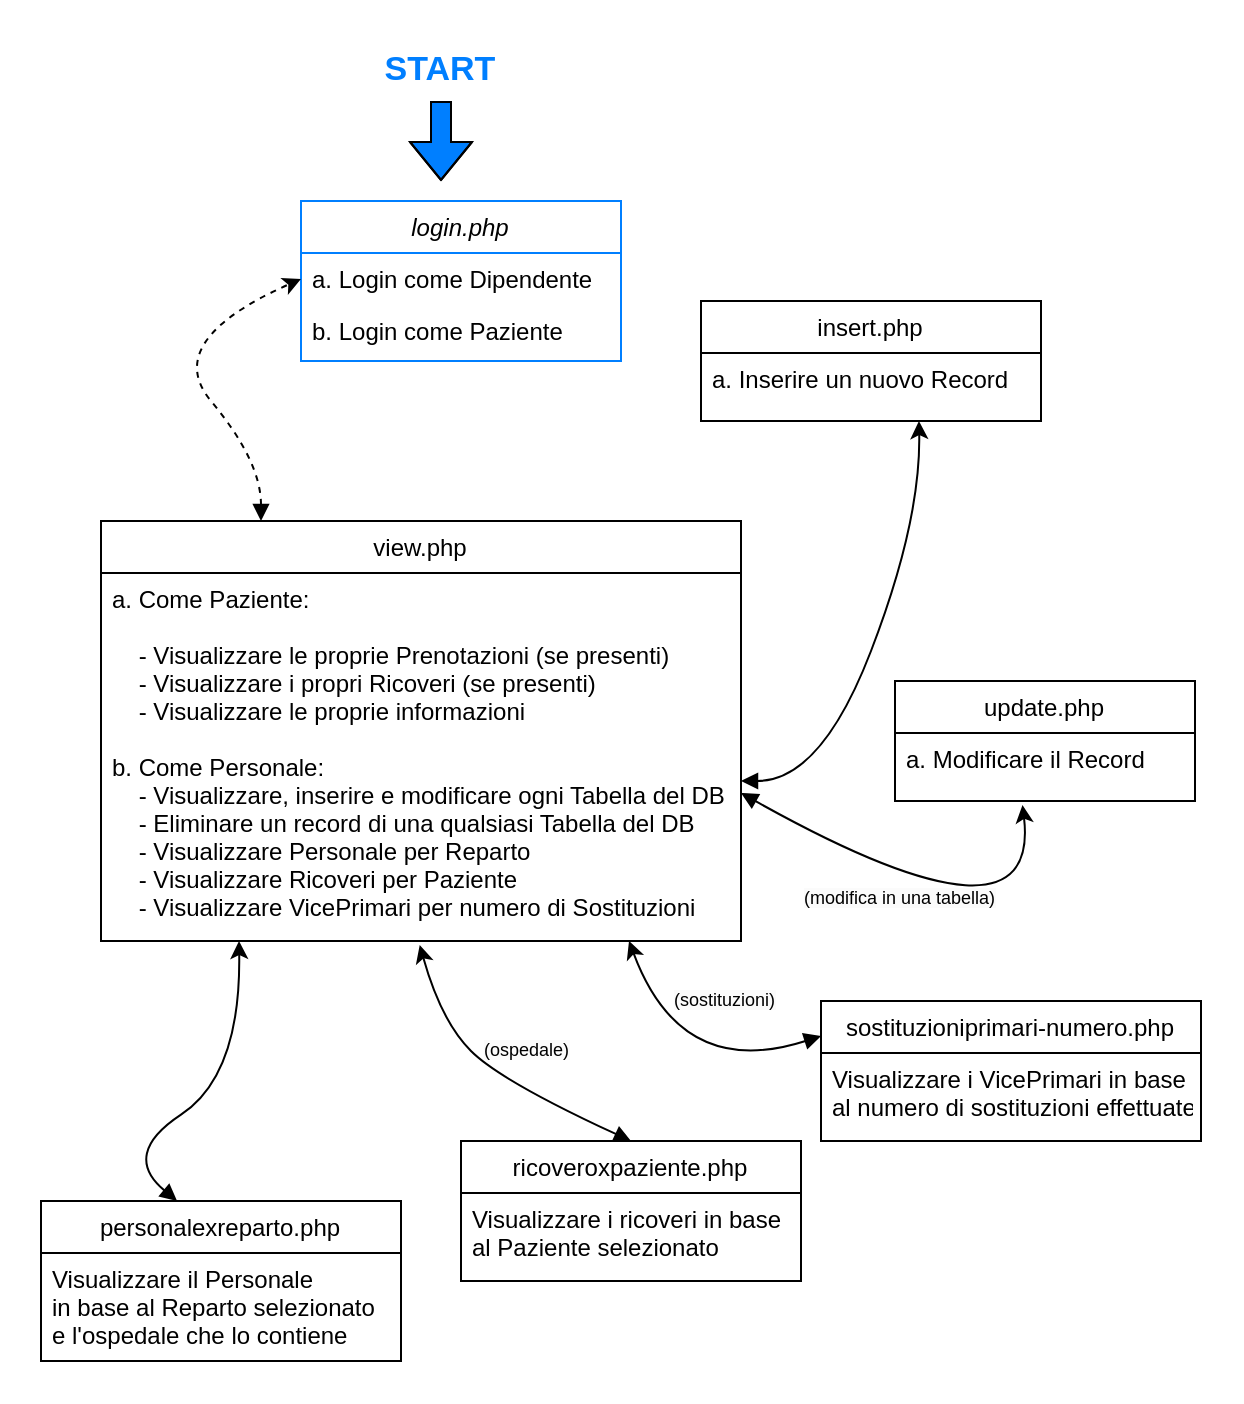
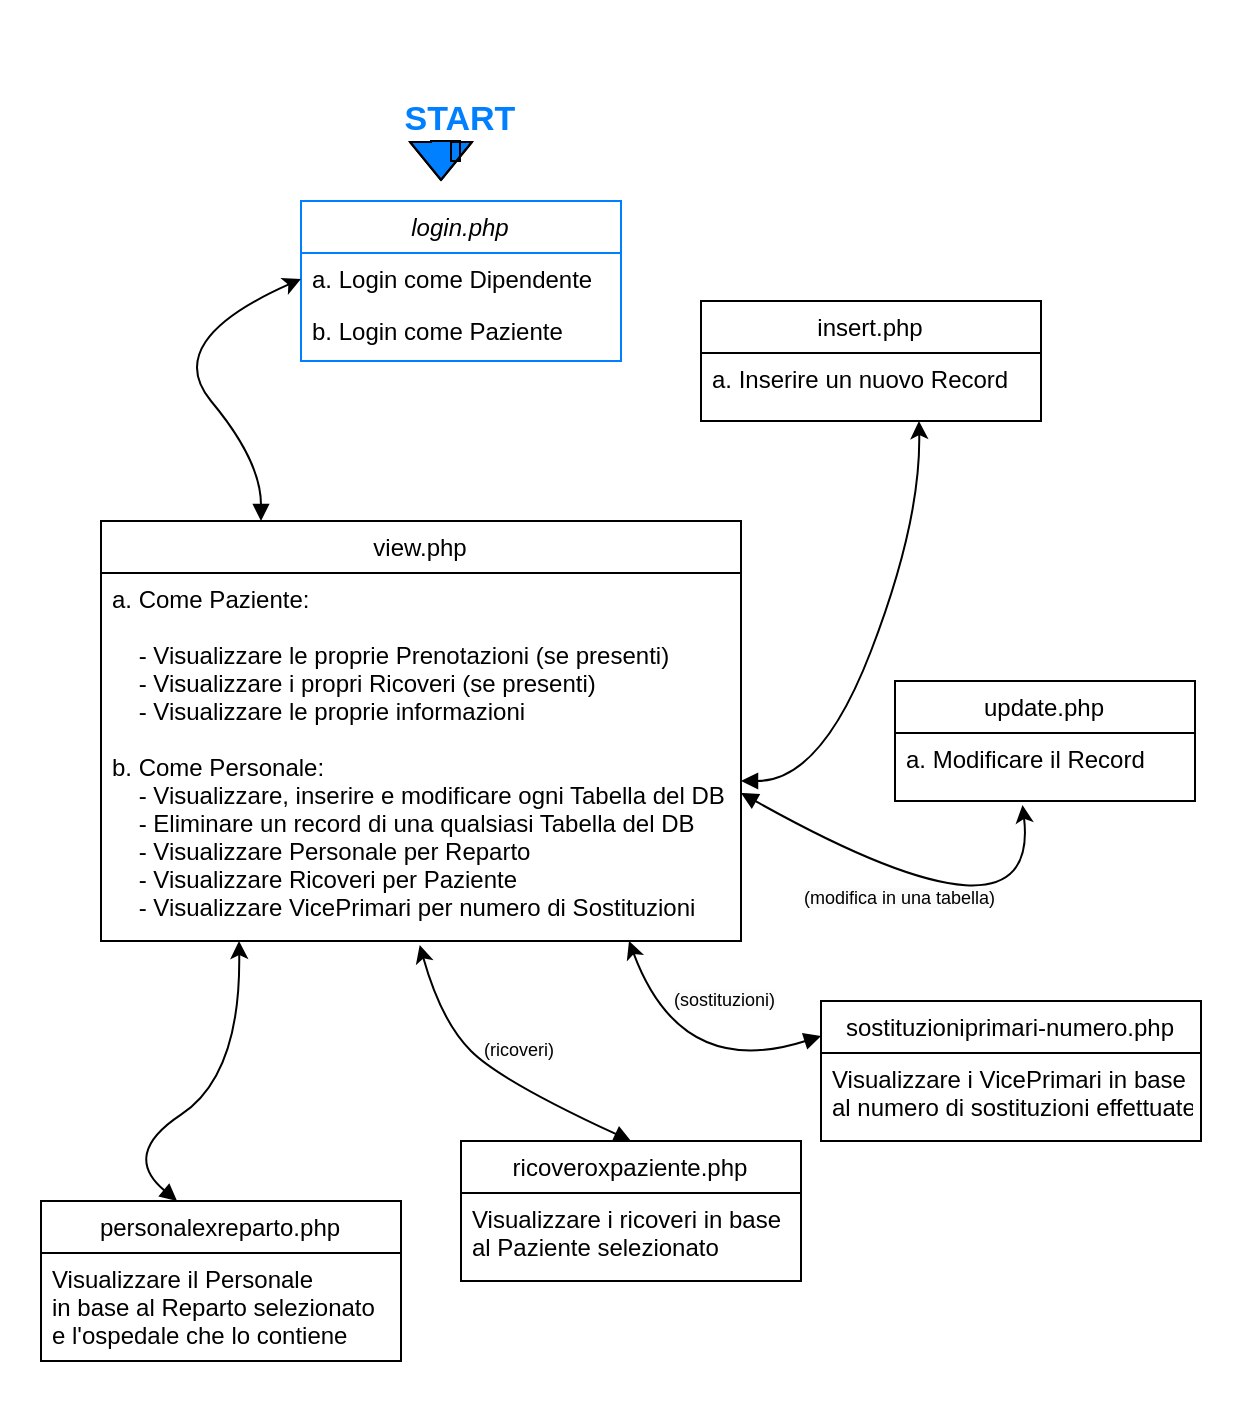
node "START": moved (441, 71) -> (461, 121)
edge "a. Login come Dipendente" -- "view.php": style dashed -> solid
node "(ospedale)": label "(ospedale)" -> "(ricoveri)"
